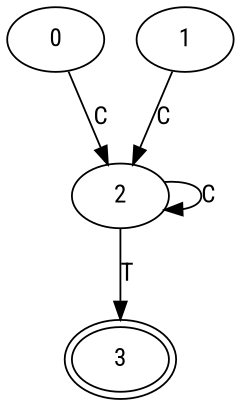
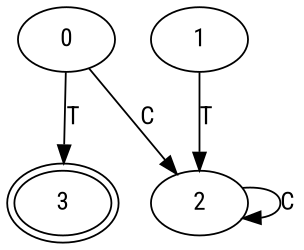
edge "1" -> "2": label "C" -> "T"
edge "2" -> "3": now "0" -> "3"
